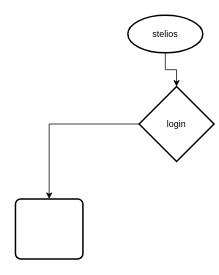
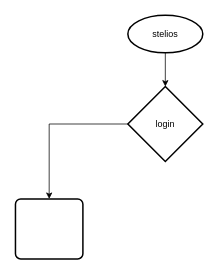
node "login": moved (177, 124) -> (165, 124)
